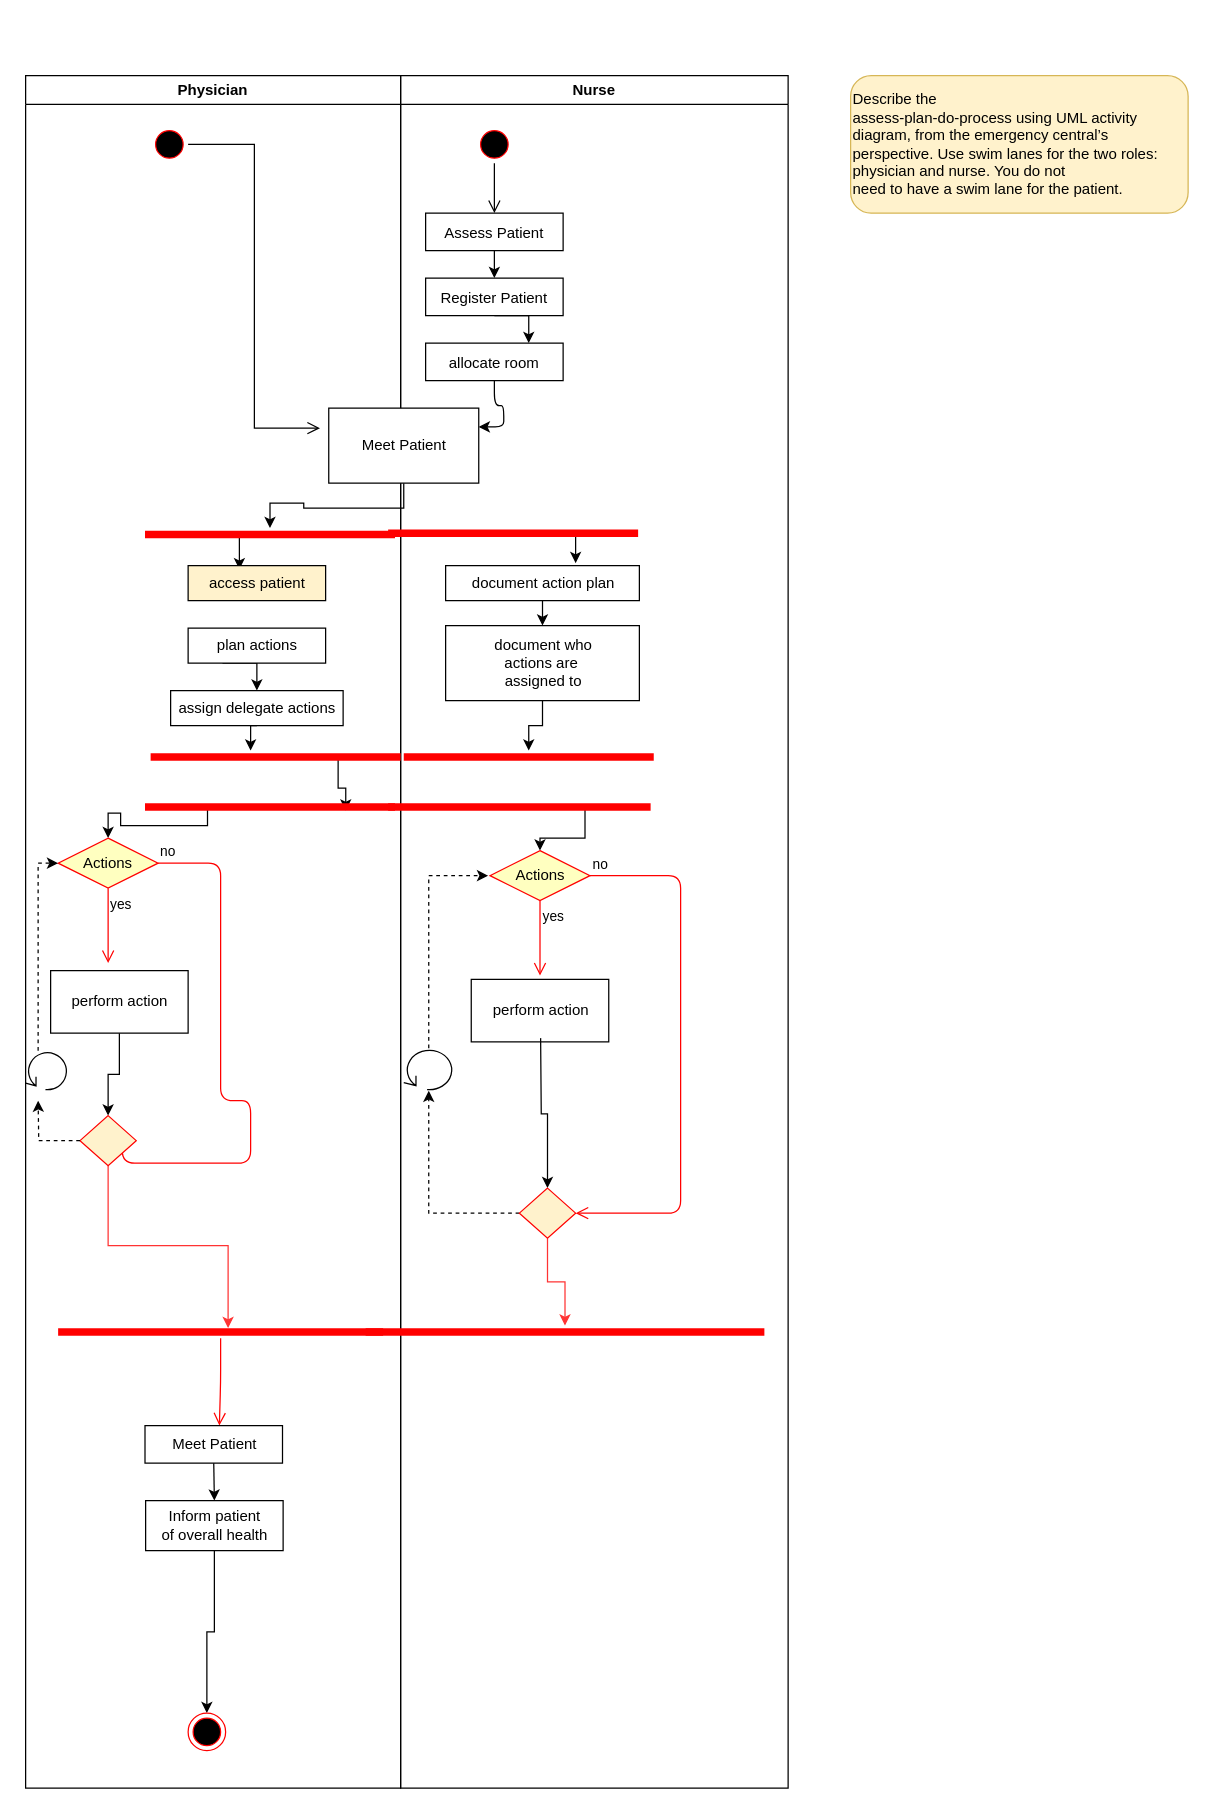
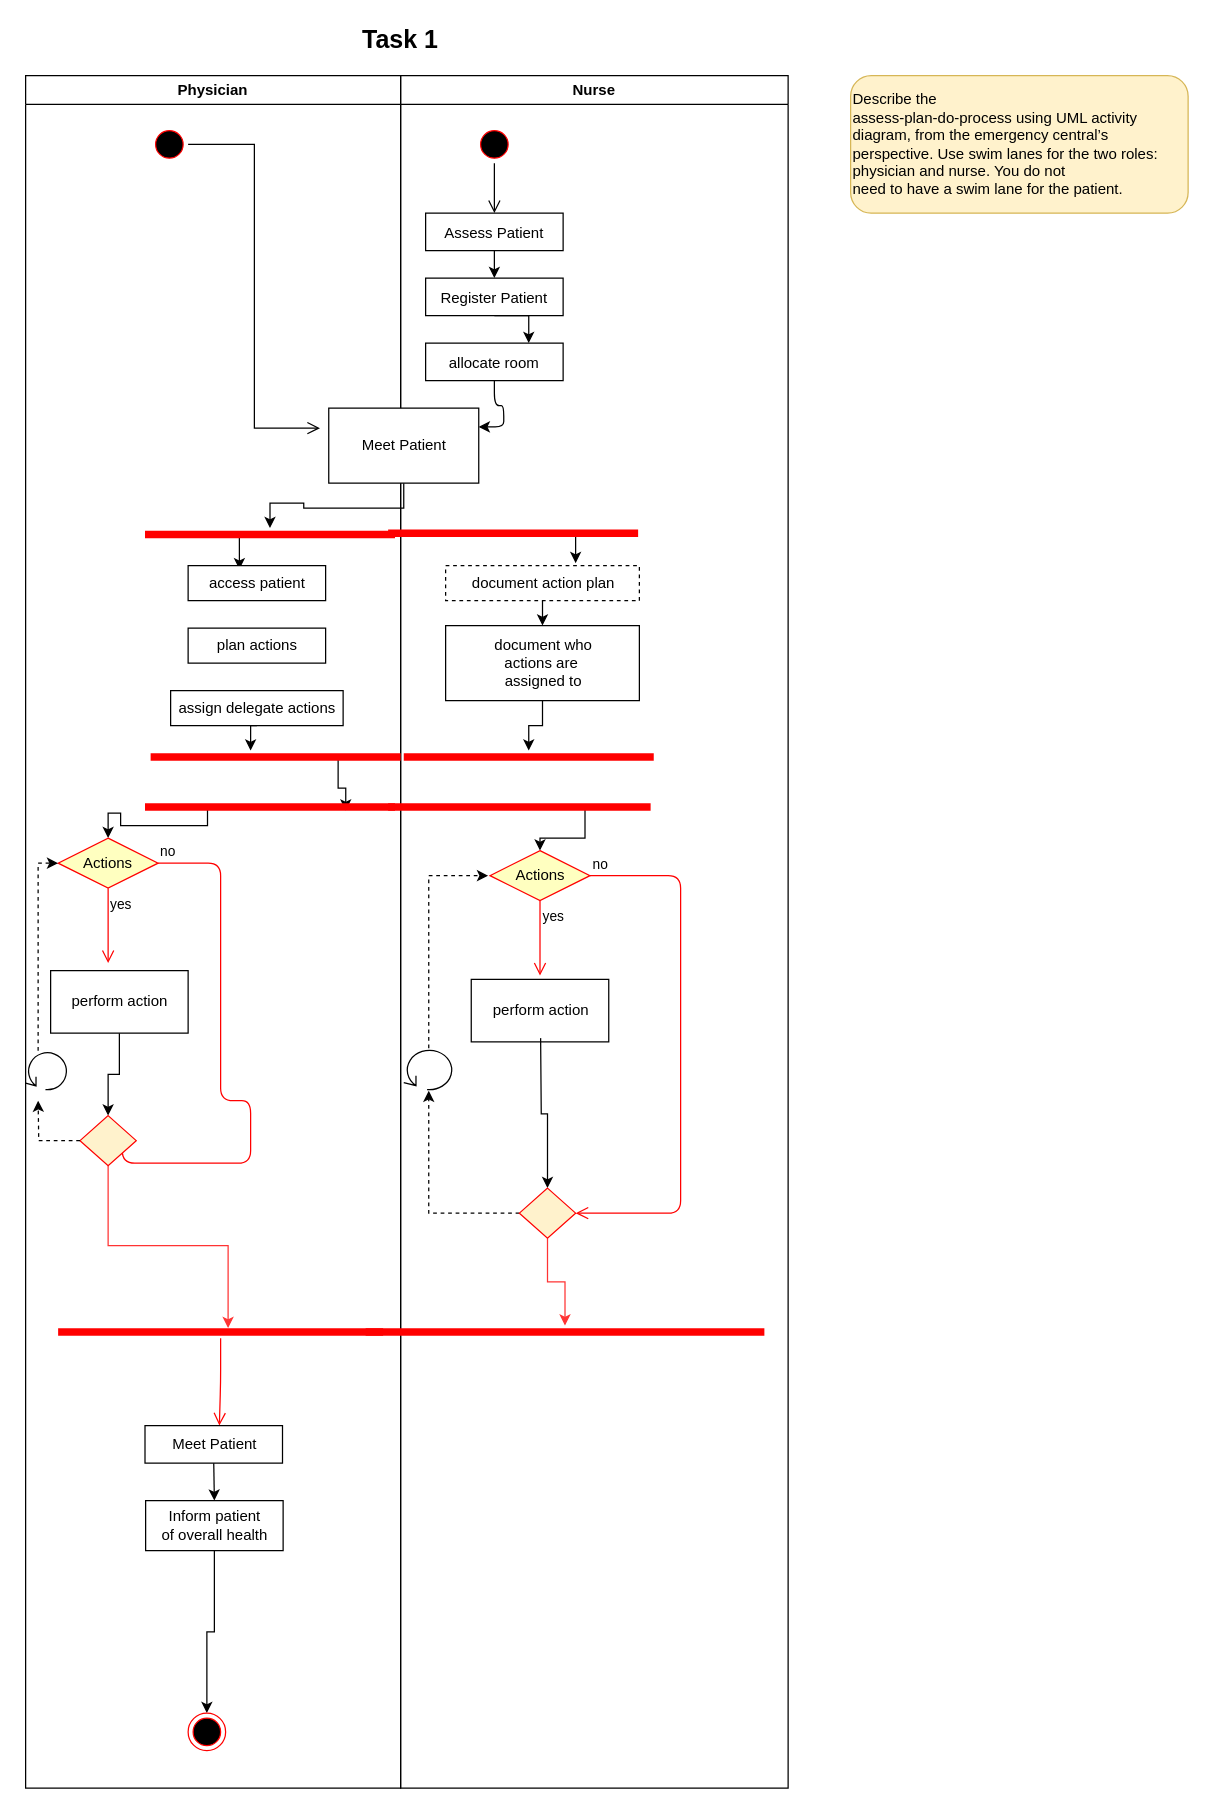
node "Task 1": added
node "access patient": fillcolor #fff2cc -> #ffffff
node "document action plan": style solid -> dashed
edge "plan actions" -> "assign delegate actions": removed
